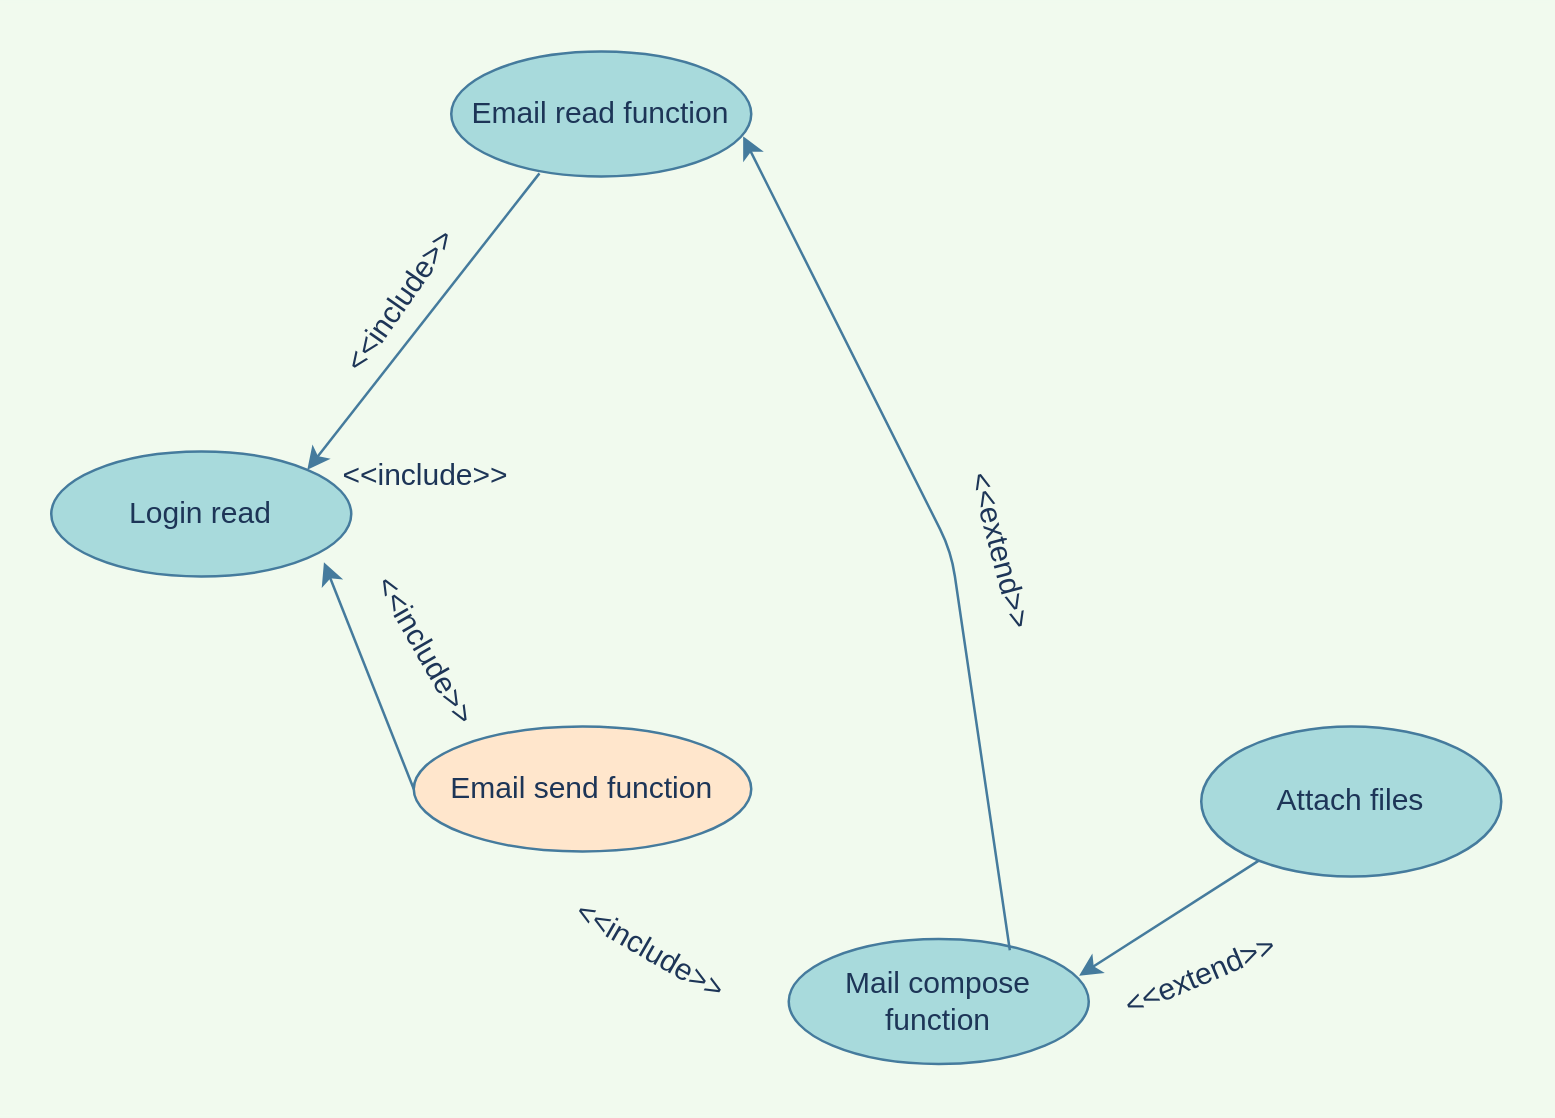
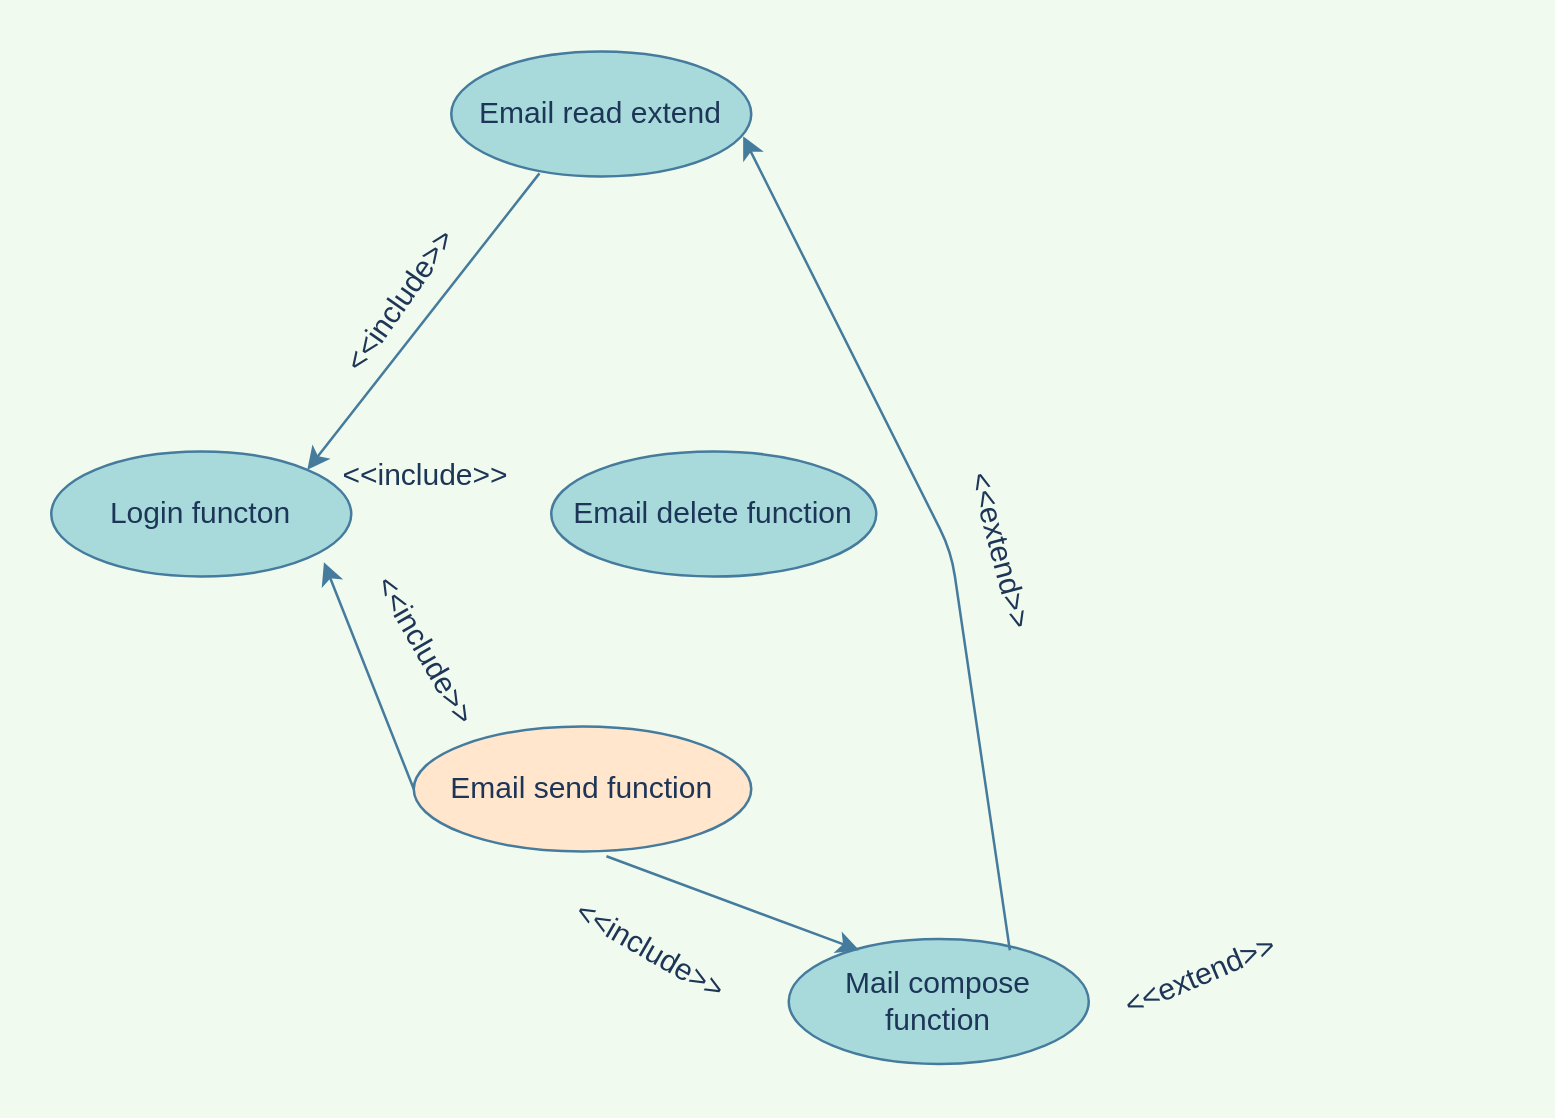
node "Email read function": label "Email read function" -> "Email read extend"
node "Login read": label "Login read" -> "Login functon"
node "Email delete function": added
node "Attach files": removed
edge "Email send function" -> "Mail compose function": added
edge "Attach files" -> "Mail compose function": removed
